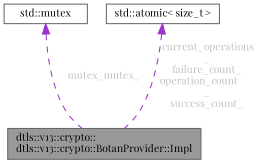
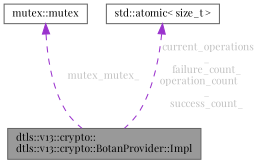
node "std::mutex": label "std::mutex" -> "mutex::mutex"
